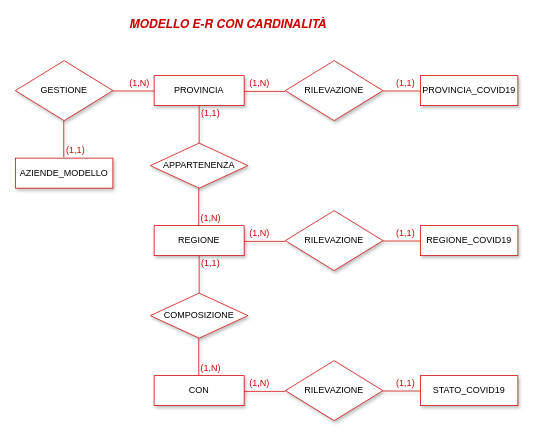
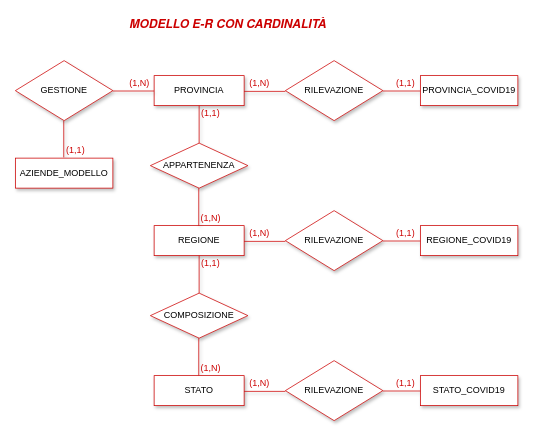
node "CON": label "CON" -> "STATO"
